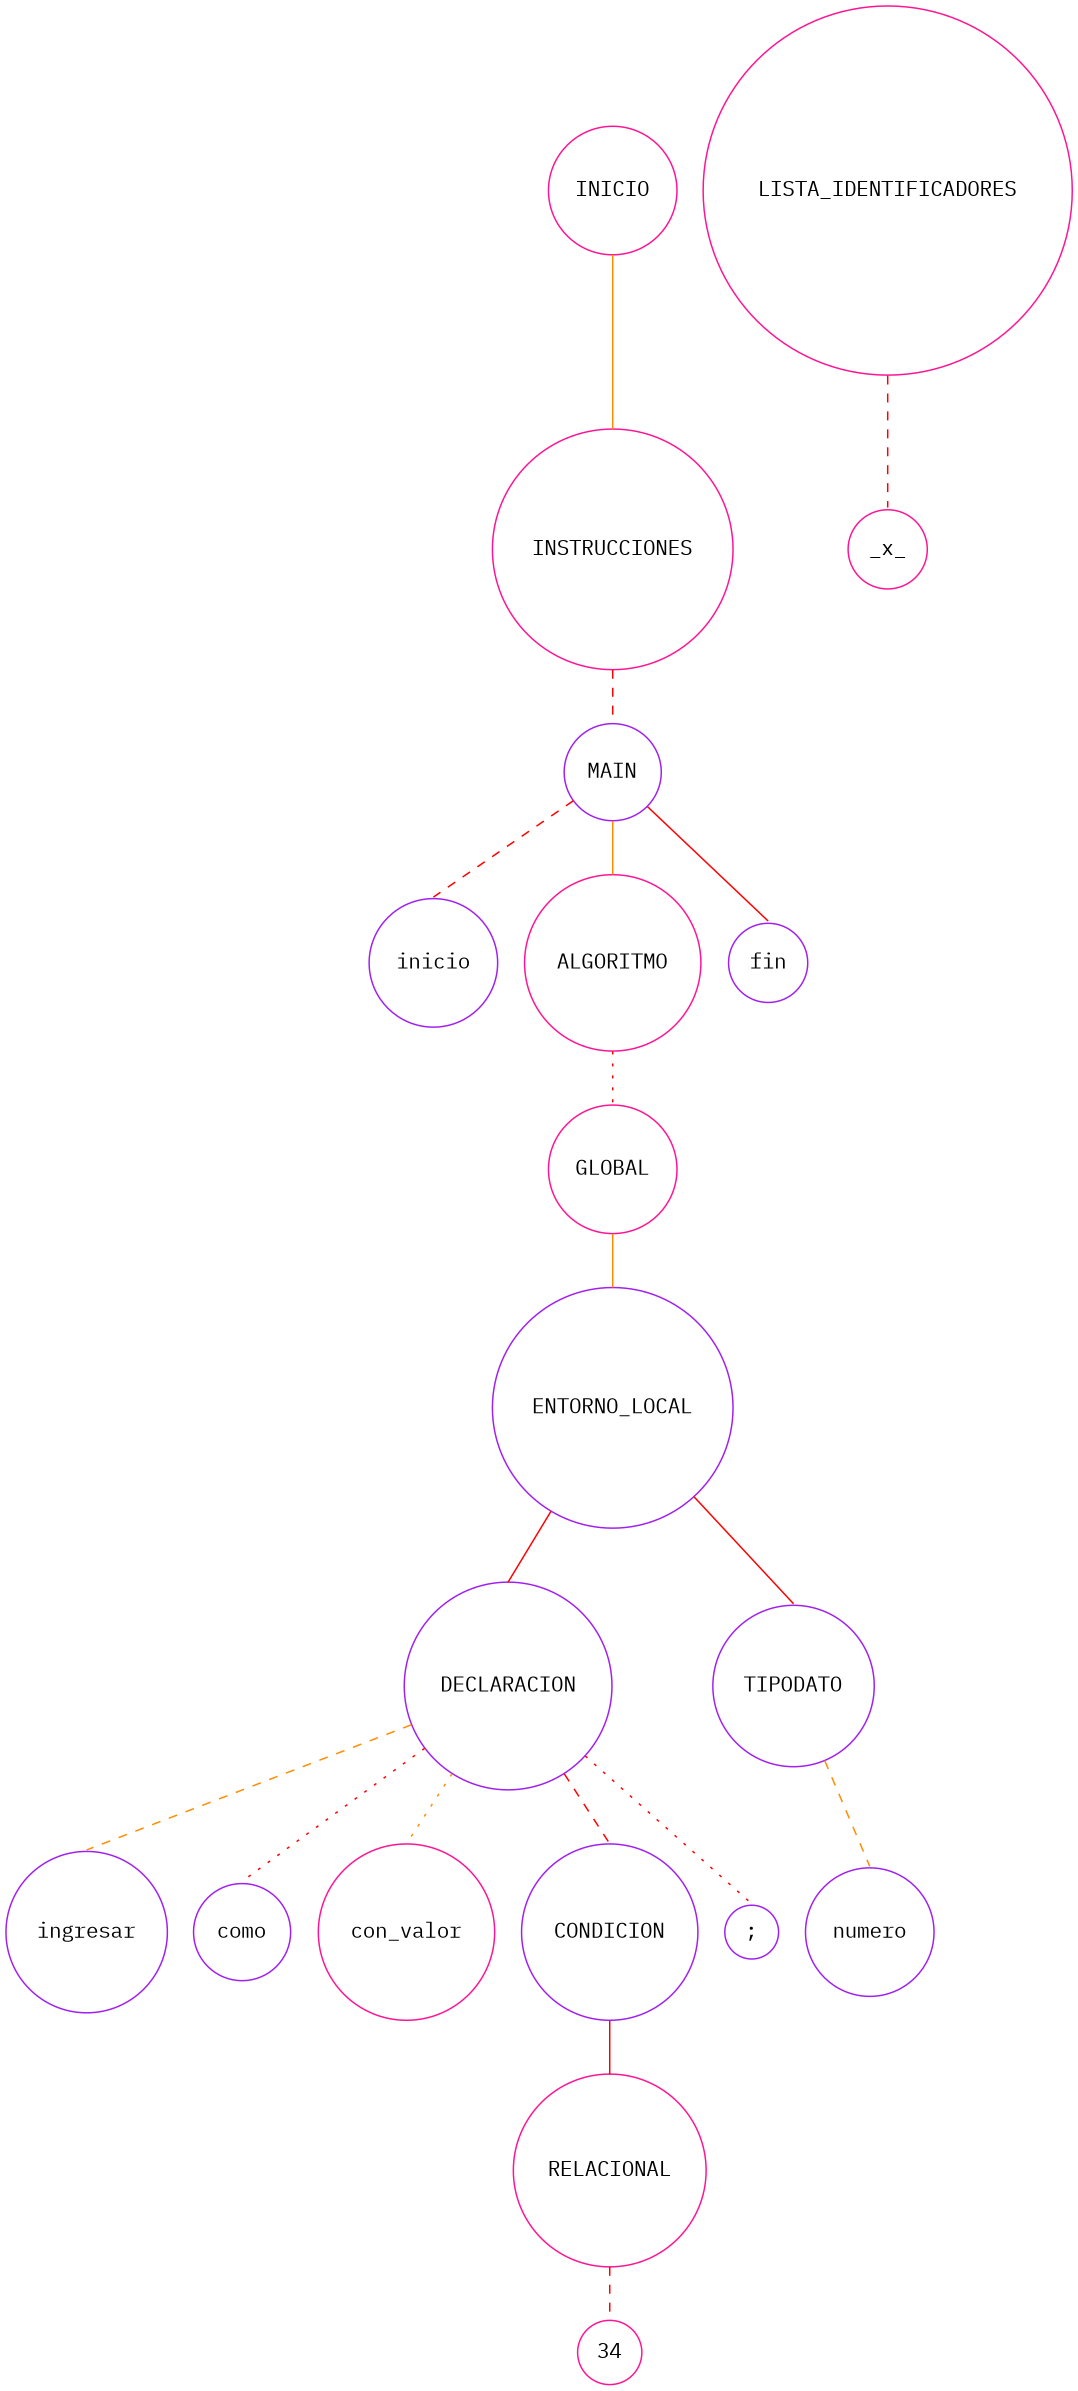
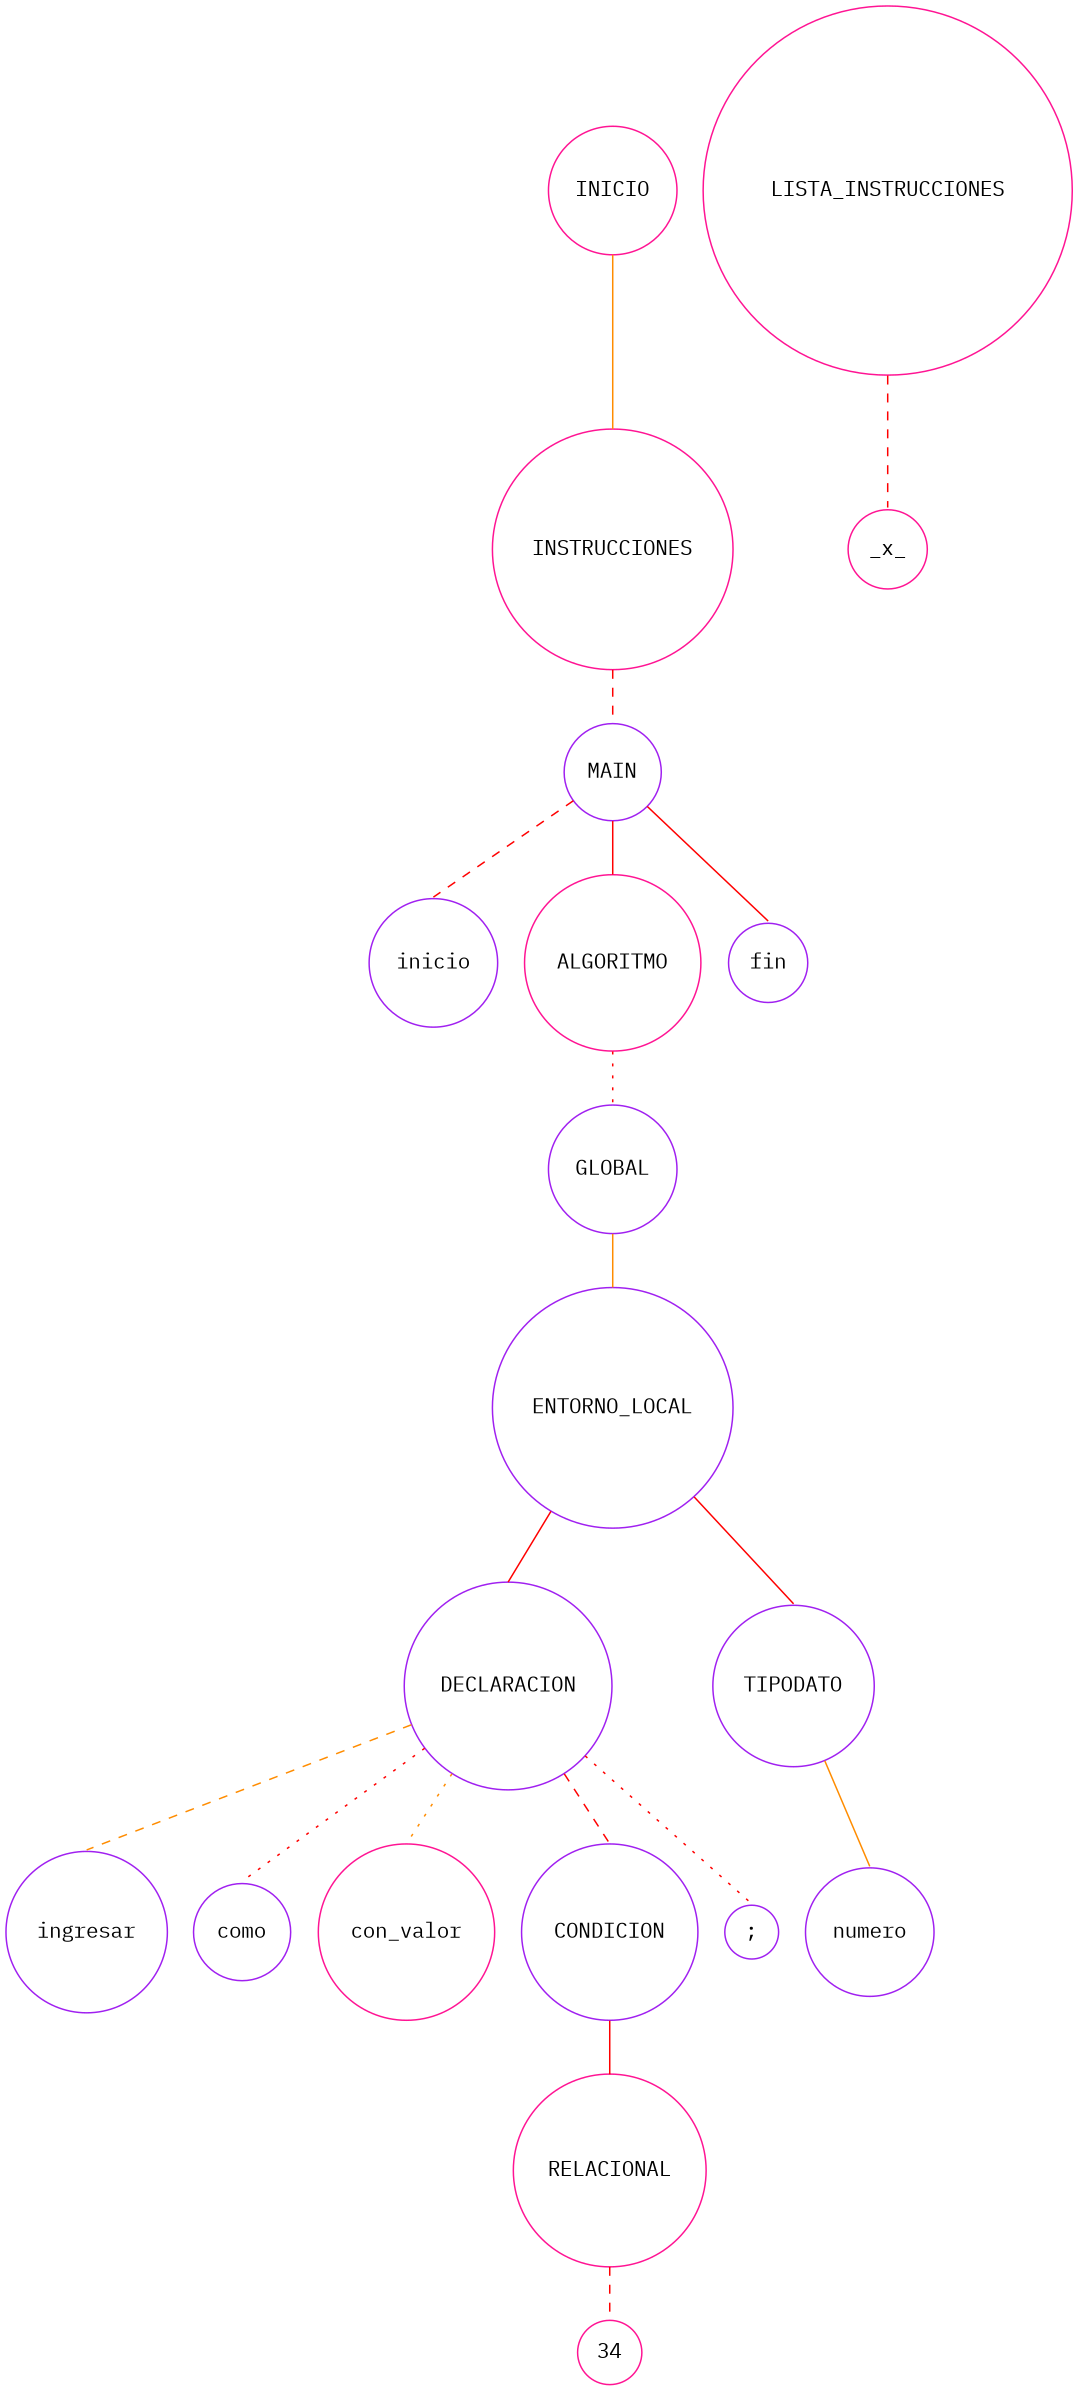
node "LISTA_IDENTIFICADORES": label "LISTA_IDENTIFICADORES" -> "LISTA_INSTRUCCIONES"
edge "MAIN" -- "ALGORITMO": color darkorange -> red
node "GLOBAL": color deeppink -> purple
edge "TIPODATO" -- "numero": style dashed -> solid
